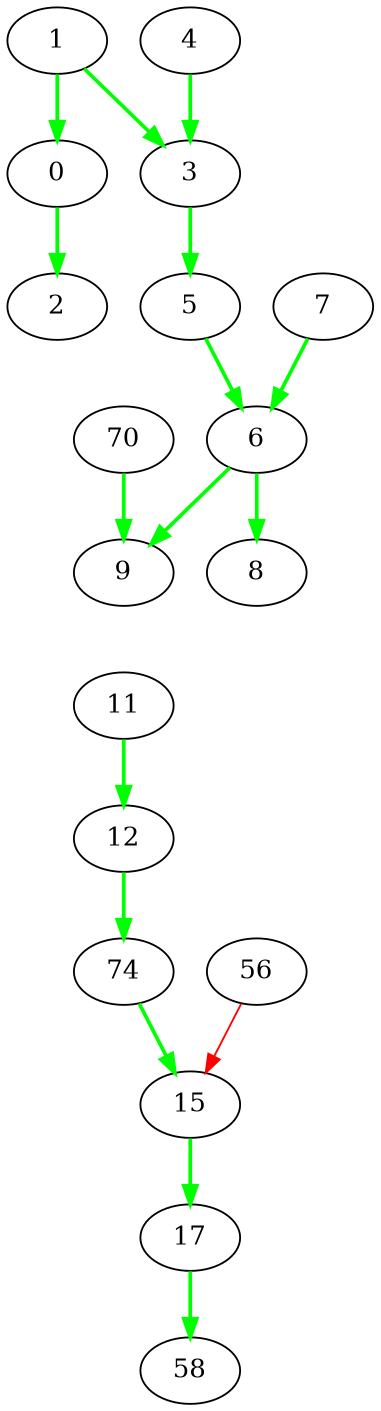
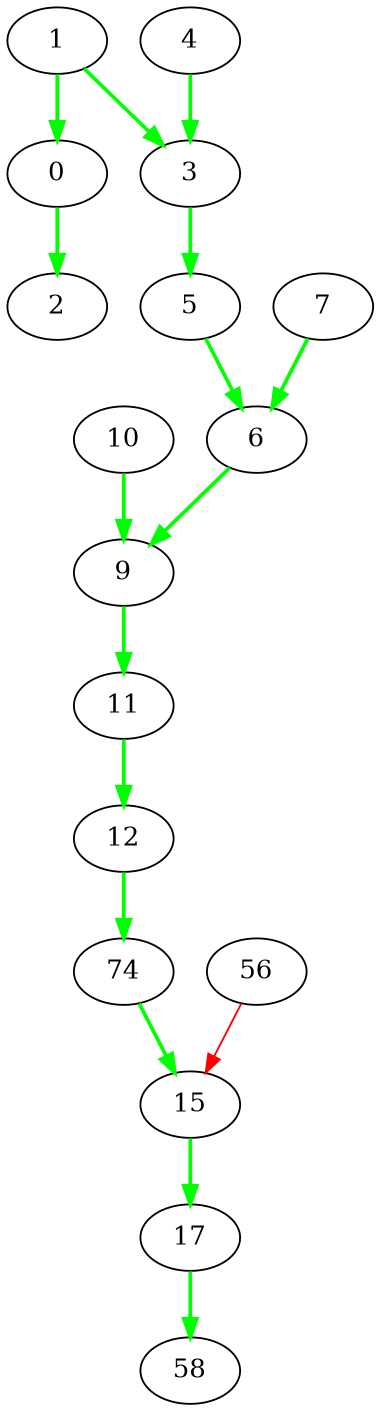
node "70": label "70" -> "10"
node "8": removed
edge "9" -> "11": added
